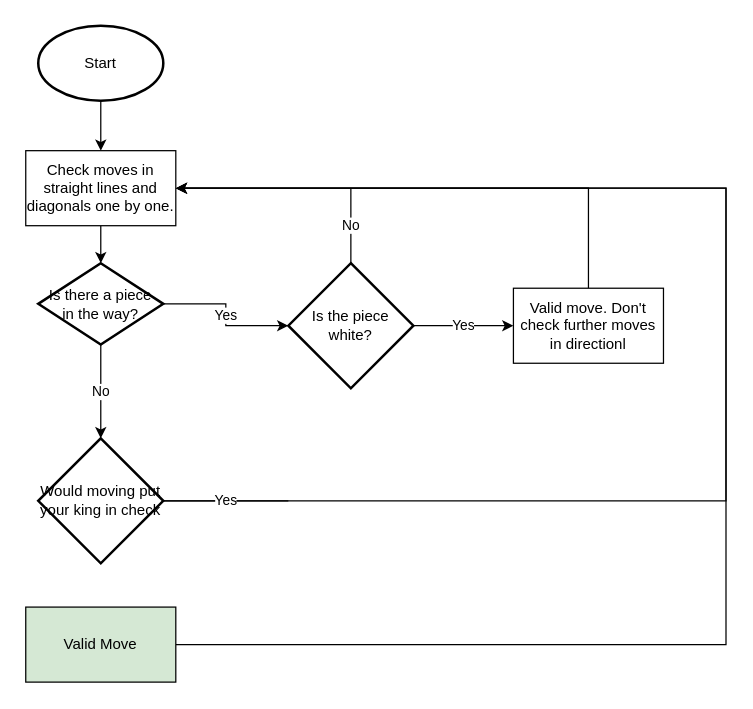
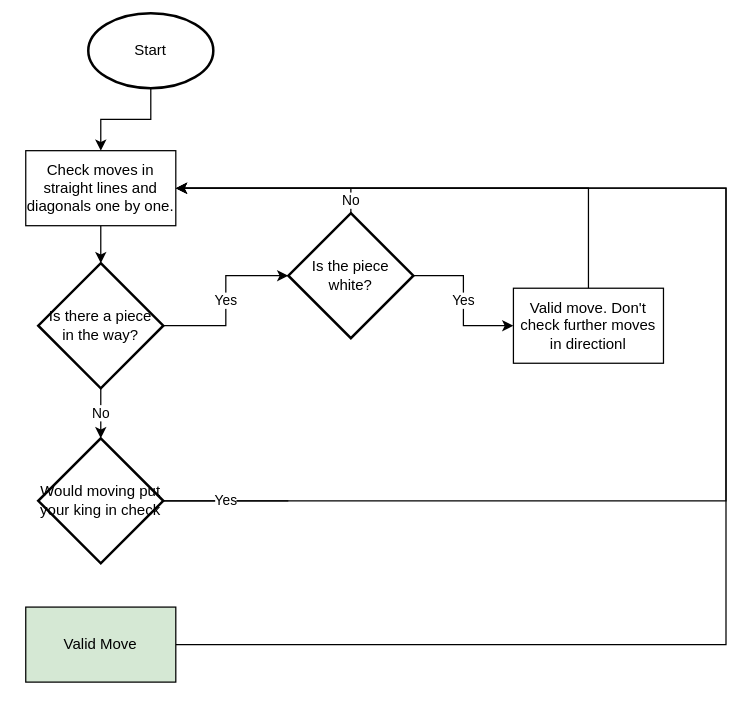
node "Start": moved (101, 63) -> (151, 51)
node "Is there a piece in the way?": size 125x81 -> 125x125
node "Is the piece white?": moved (351, 326) -> (351, 276)
